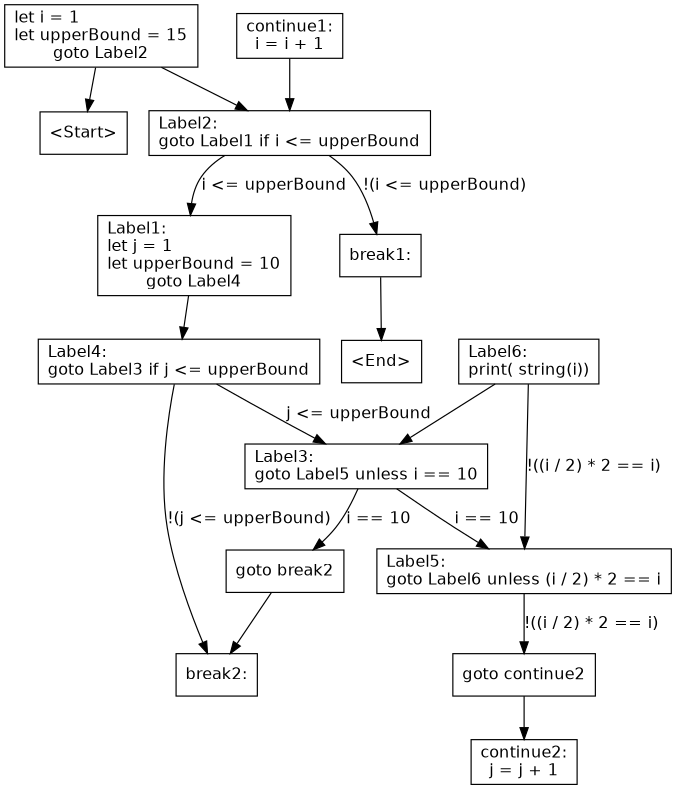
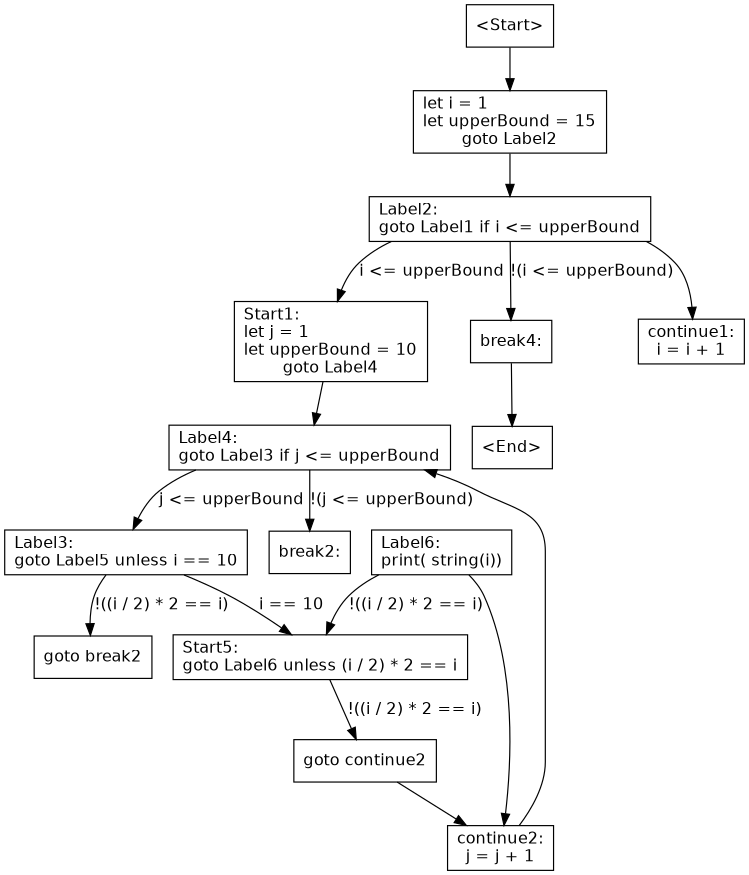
edge "continue1: i = i + 1" -> "Label2: goto Label1 if i <= upperBound": reversed
edge "let i = 1 let upperBound = 15 goto Label2" -> "<Start>": reversed
node "Label1: let j = 1 let upperBound = 10 goto Label4": label "Label1: let j = 1 let upperBound = 10 goto Label4" -> "Start1: let j = 1 let upperBound = 10 goto Label4"
node "break1:": label "break1:" -> "break4:"
edge "Label6: print( string(i))" -> "Label3: goto Label5 unless i == 10": now "Label6: print( string(i))" -> "continue2: j = j + 1"
edge "Label3: goto Label5 unless i == 10" -> "goto break2": label "i == 10" -> "!((i / 2) * 2 == i)"
node "Label5: goto Label6 unless (i / 2) * 2 == i": label "Label5: goto Label6 unless (i / 2) * 2 == i" -> "Start5: goto Label6 unless (i / 2) * 2 == i"
edge "goto break2" -> "break2:": removed
edge "continue2: j = j + 1" -> "Label4: goto Label3 if j <= upperBound": added
